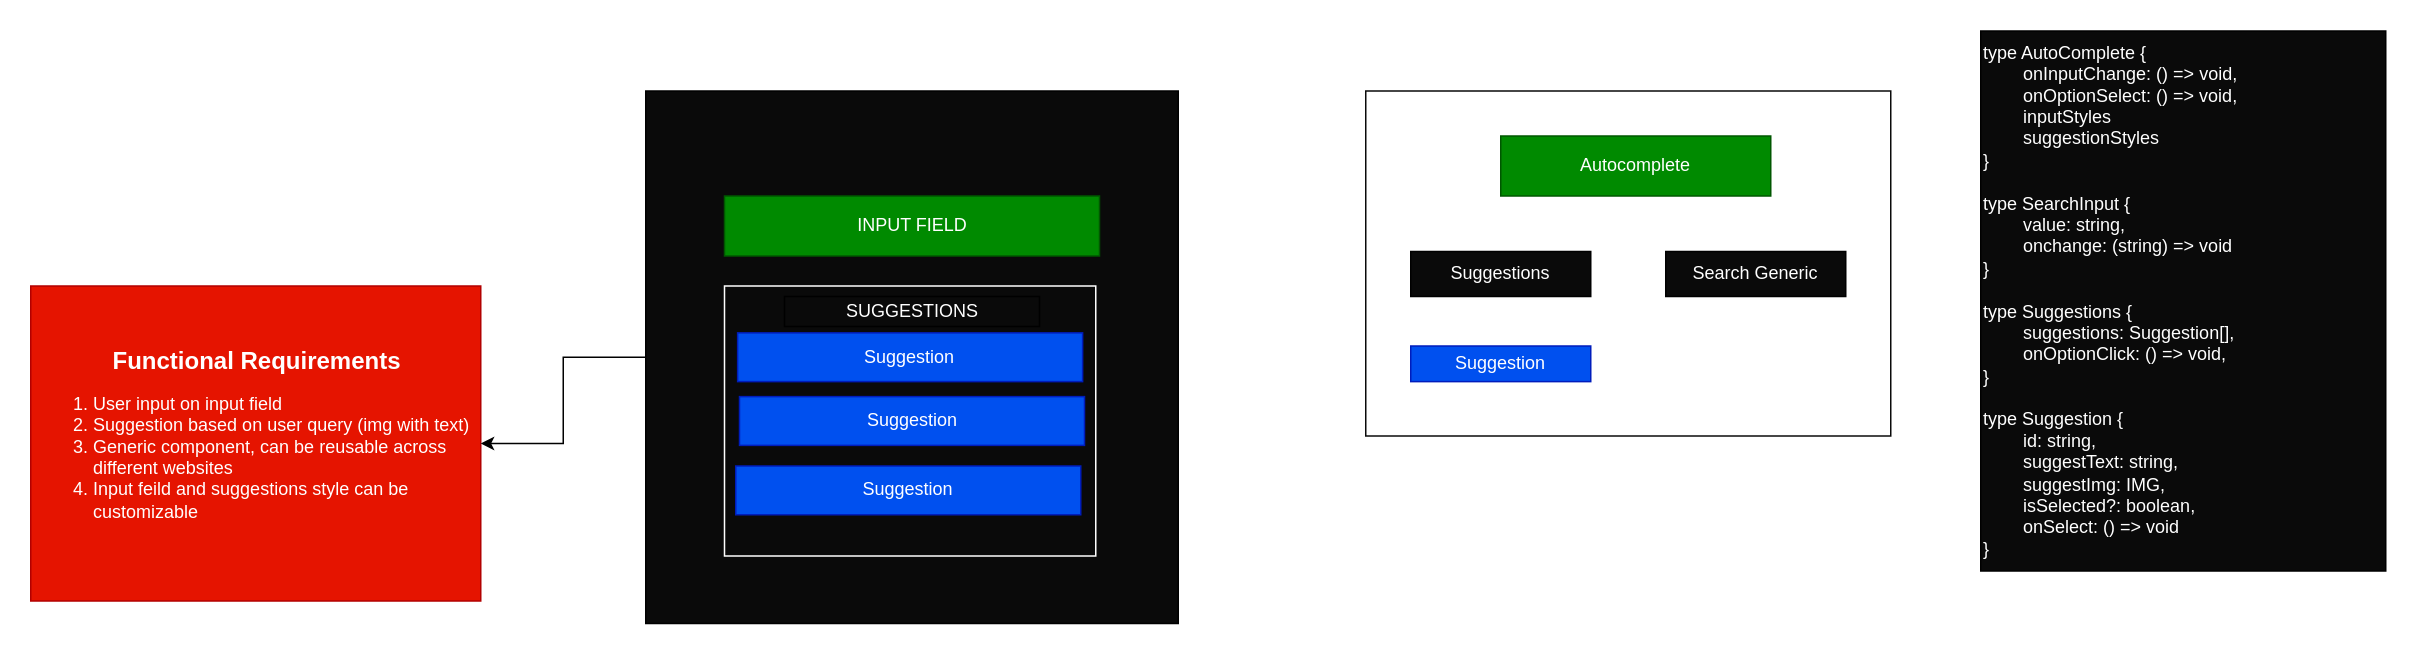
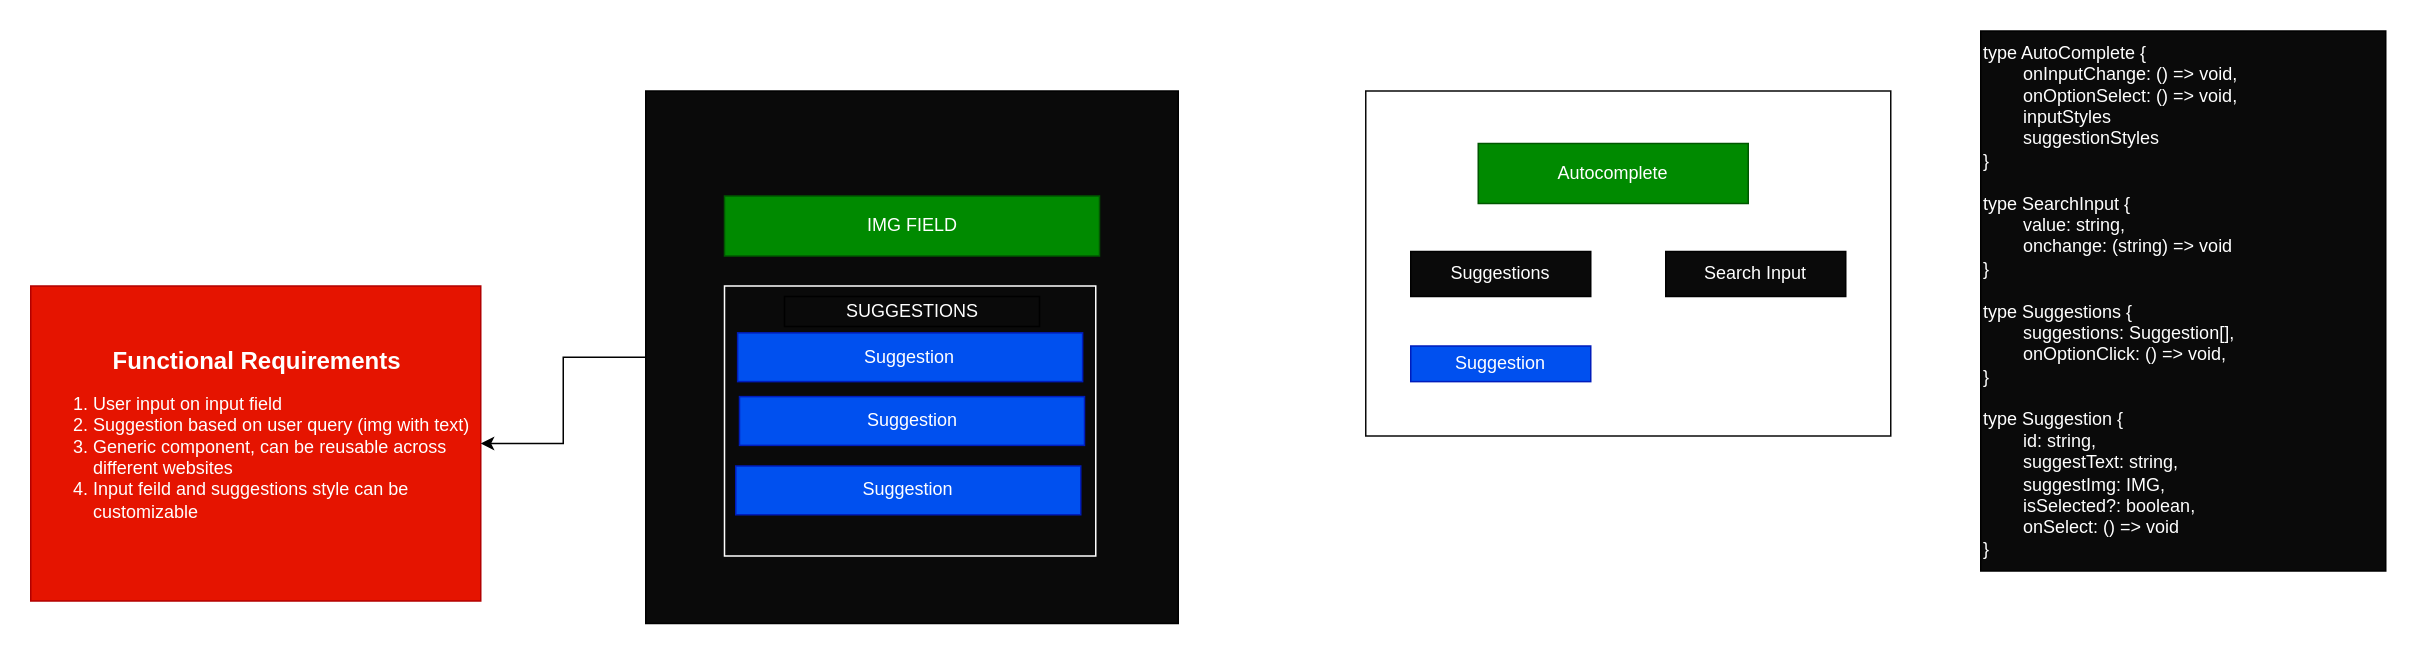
node "Autocomplete": moved (1636, 166) -> (1613, 173)
node "INPUT FIELD": label "INPUT FIELD" -> "IMG FIELD"
node "Search Generic": label "Search Generic" -> "Search Input"
